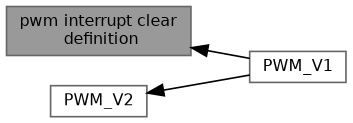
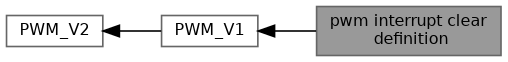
edge "PWM_V1" -> "pwm interrupt clear definition": reversed
